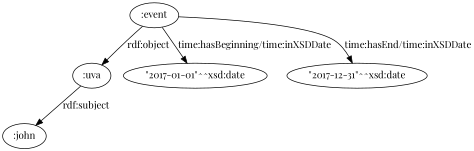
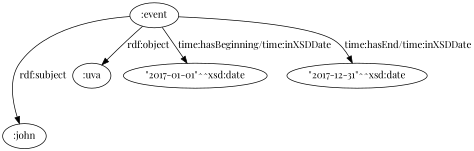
edge ":uva" -> ":john": now ":event" -> ":john"
